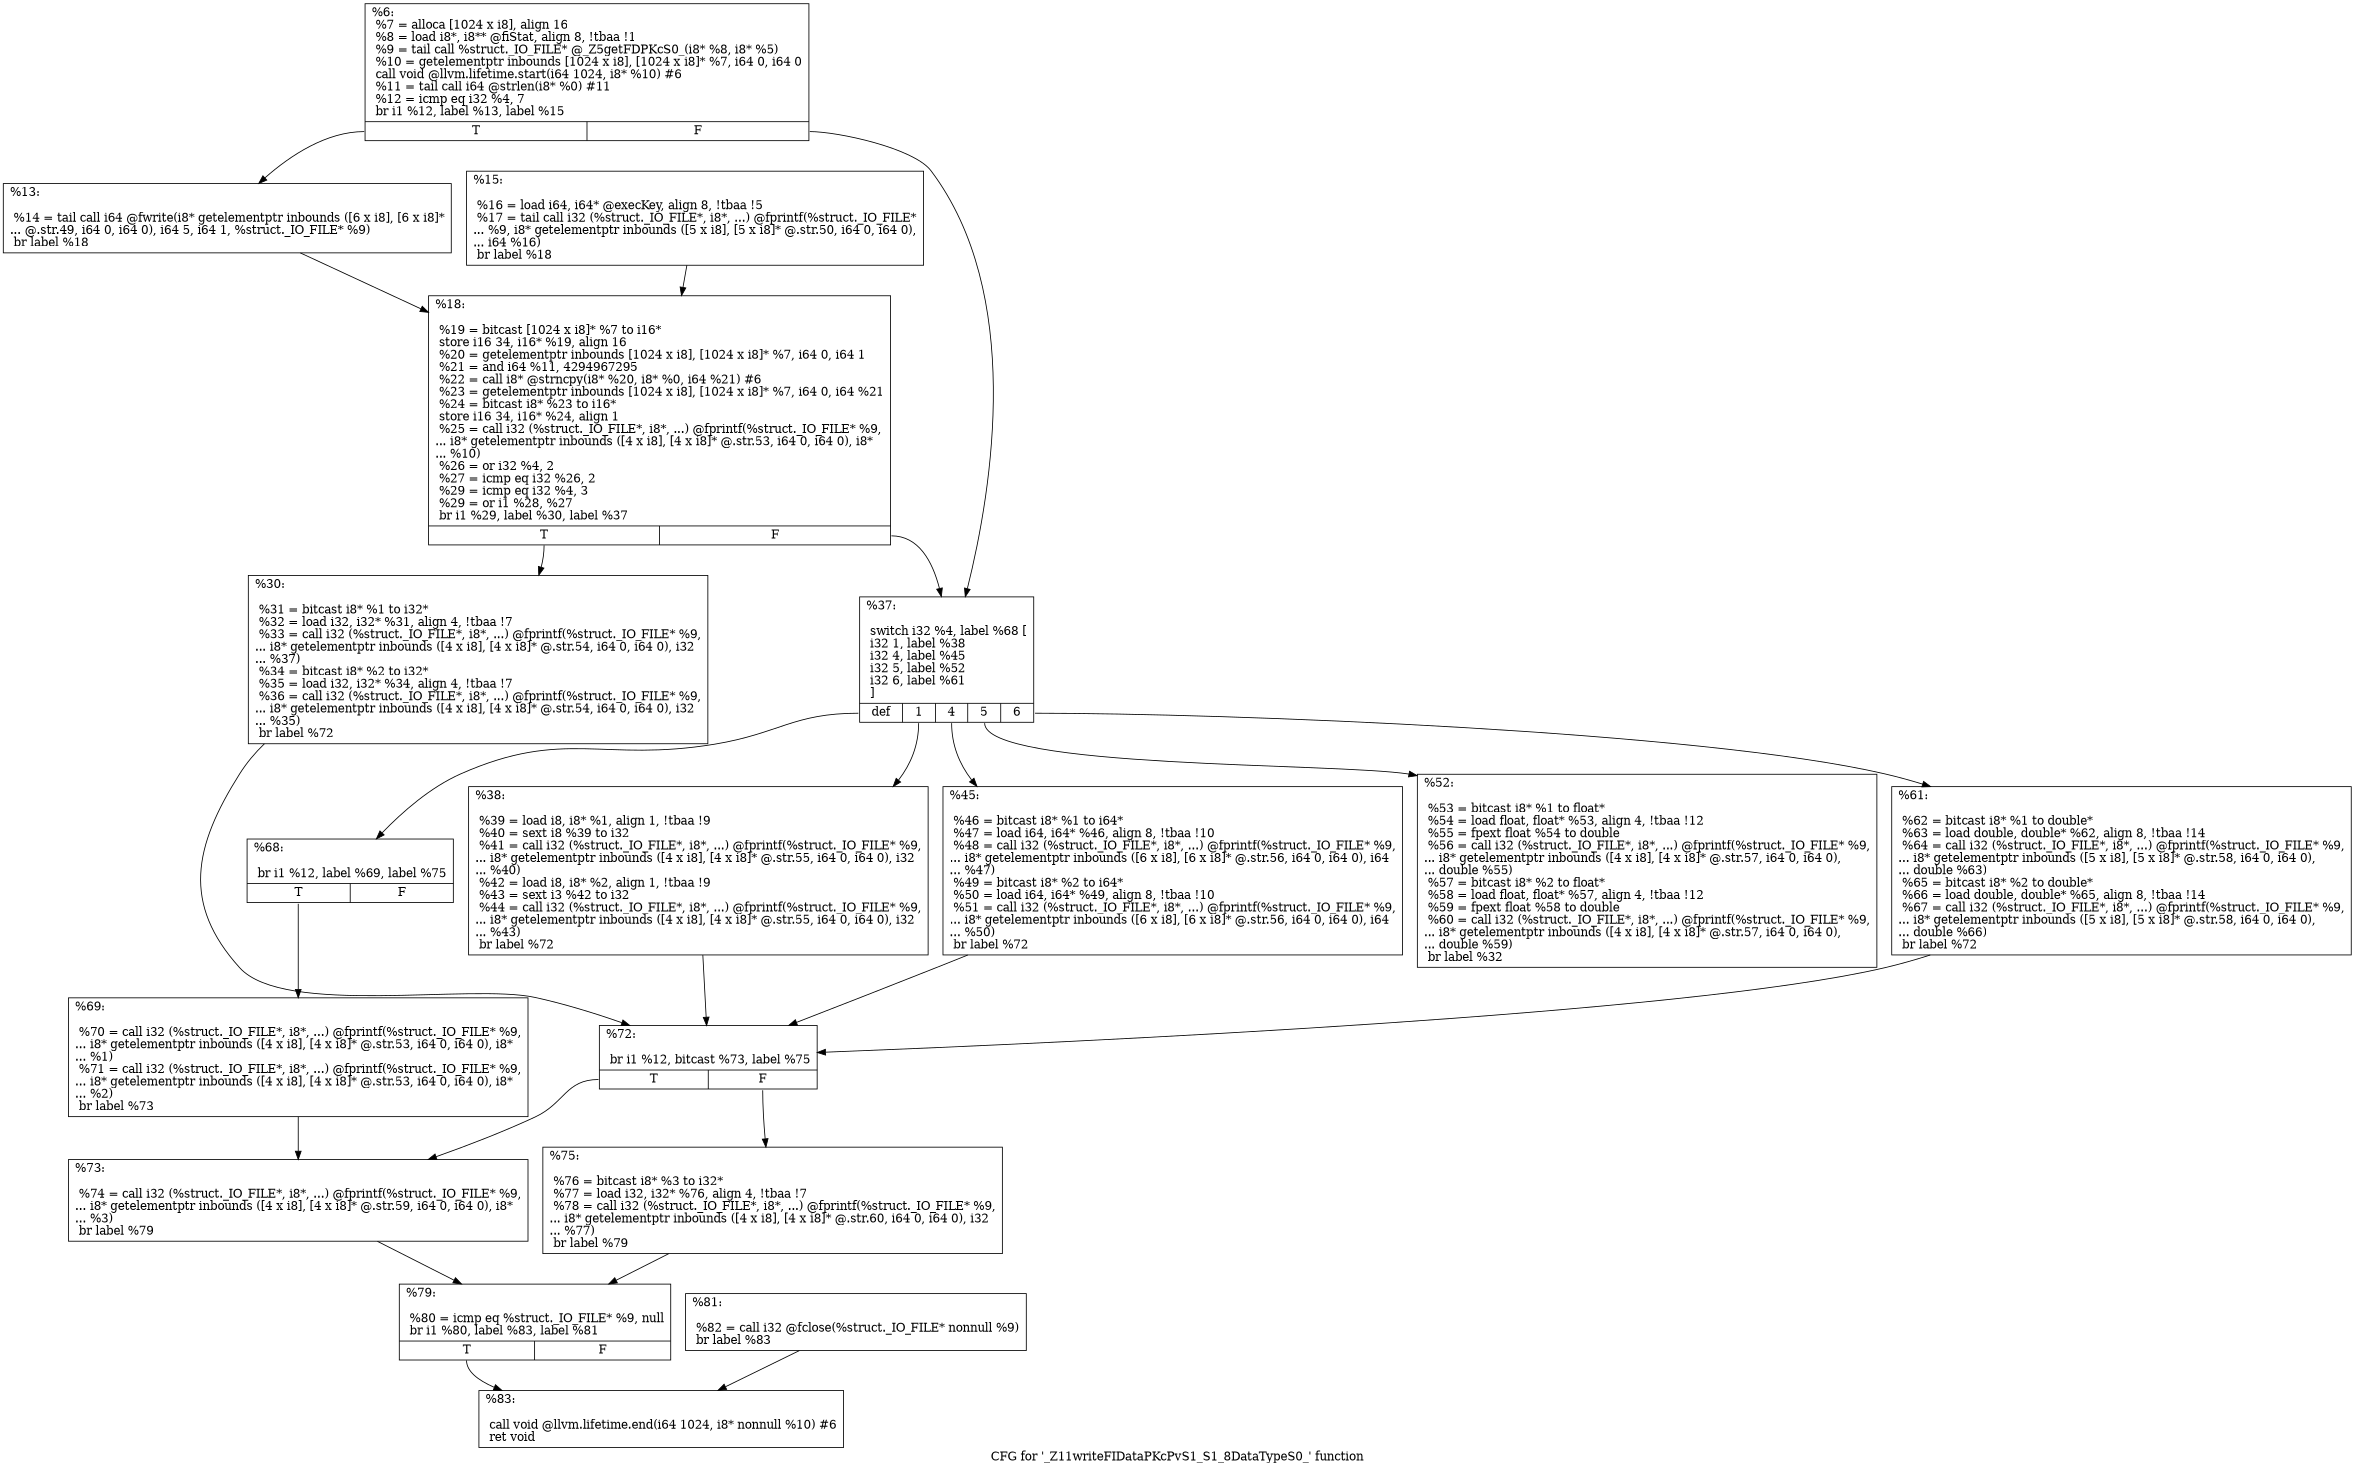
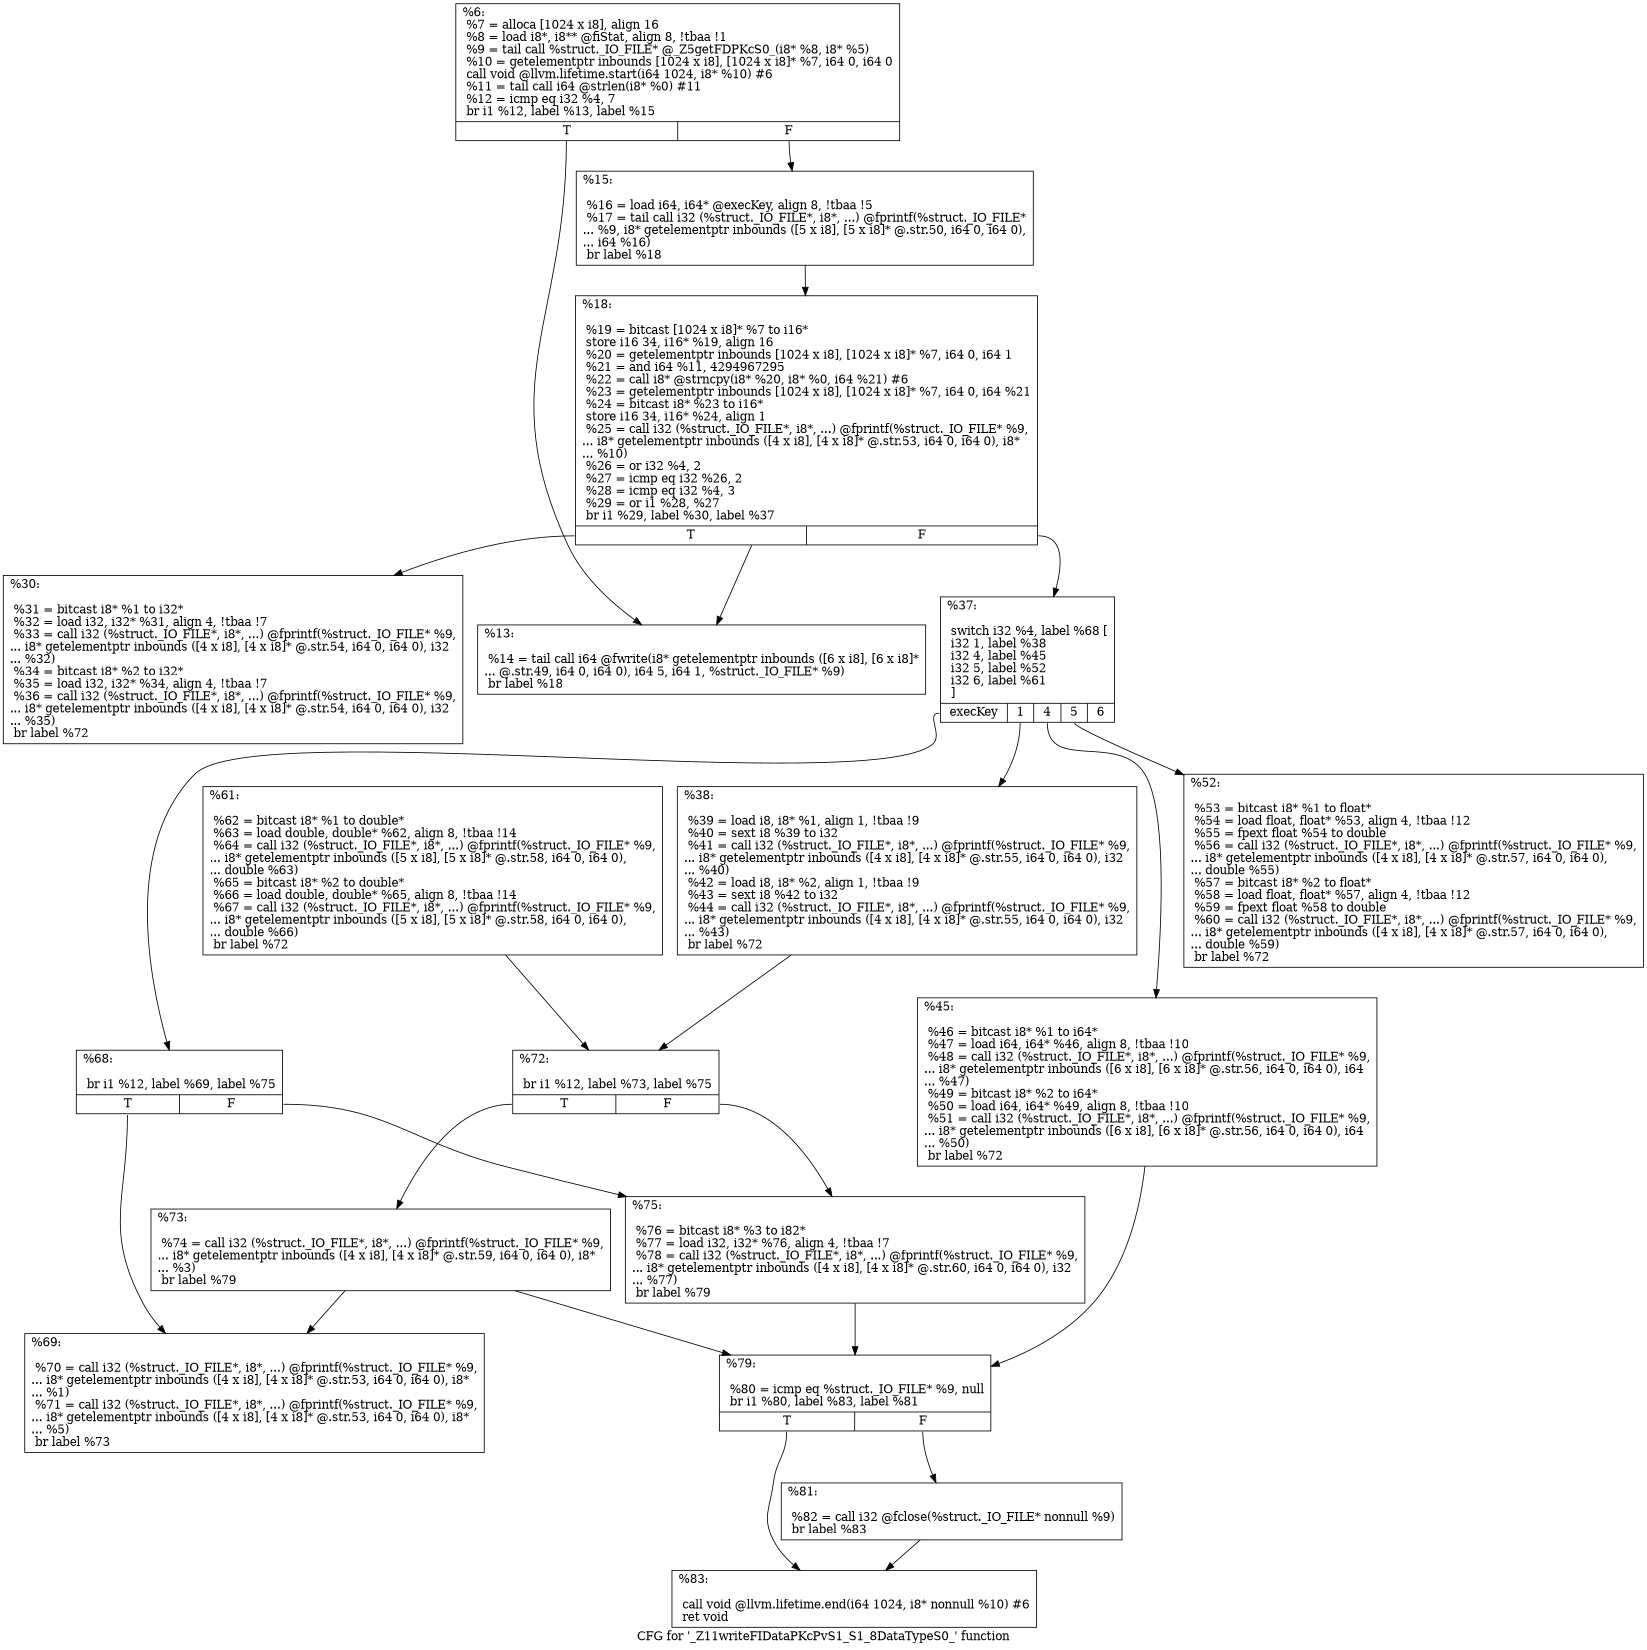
edge "%13:" -> "%18:": reversed
edge "%6:" -> "%37:": now "%6:" -> "%15:"
node "%18:": text "%29 = icmp eq i32 %4, 3" -> "%28 = icmp eq i32 %4, 3"
node "%30:": text "... %37)" -> "... %32)"
node "%37:": text "def" -> "execKey"
edge "%37:" -> "%61:": removed
node "%38:": text "%43 = sext i3 %42 to i32" -> "%43 = sext i8 %42 to i32"
node "%52:": text "br label %32" -> "br label %72"
edge "%45:" -> "%72:": now "%45:" -> "%79:"
edge "%30:" -> "%72:": removed
node "%72:": text "br i1 %12, bitcast %73, label %75" -> "br i1 %12, label %73, label %75"
node "%69:": text "... %2)" -> "... %5)"
edge "%69:" -> "%73:": reversed
edge "%68:" -> "%75:": added
node "%75:": text "%76 = bitcast i8* %3 to i32*" -> "%76 = bitcast i8* %3 to i82*"
edge "%79:" -> "%81:": added
